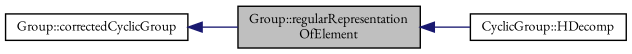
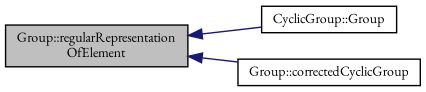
edge "Group::regularRepresentation OfElement" -> "Group::correctedCyclicGroup": reversed
node "CyclicGroup::HDecomp": label "CyclicGroup::HDecomp" -> "CyclicGroup::Group"
